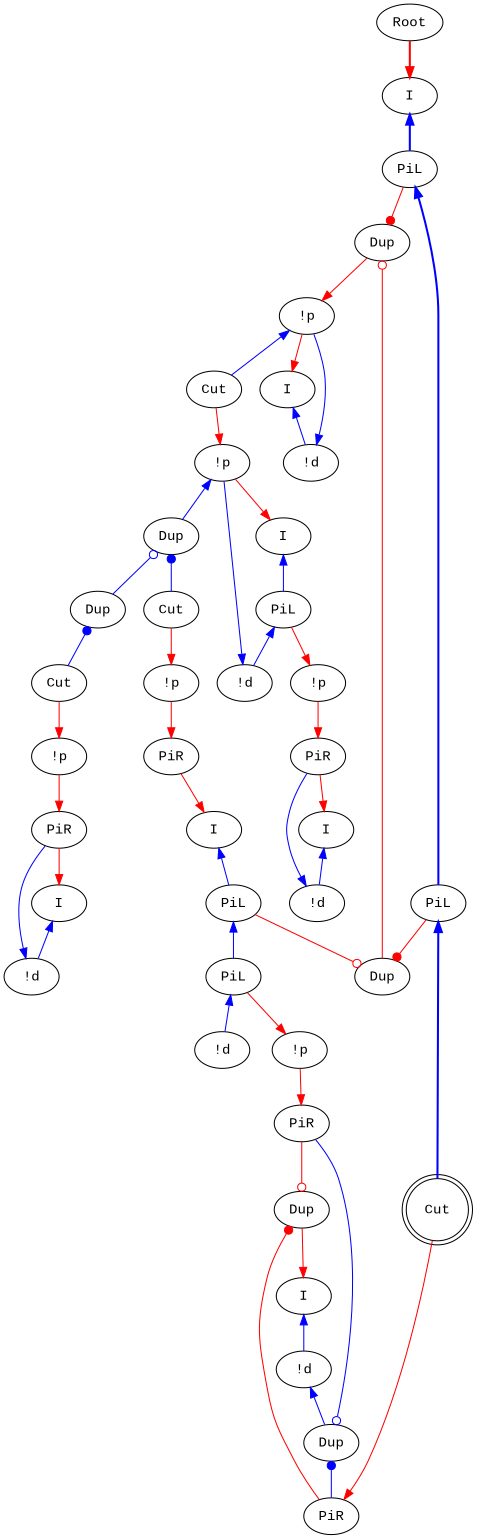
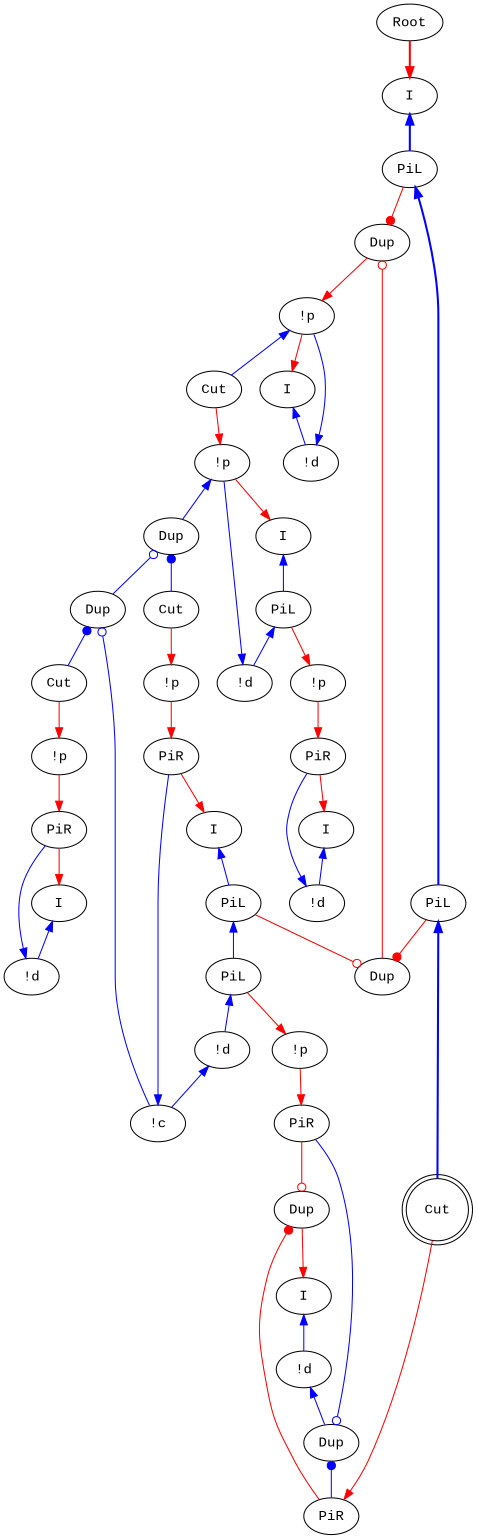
node "!c": added
